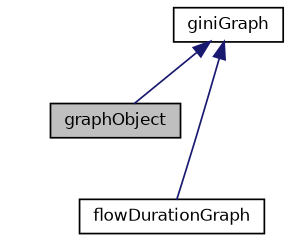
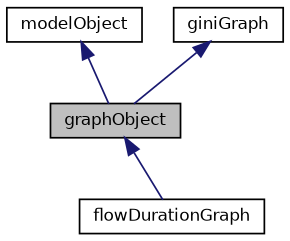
node "modelObject": added
edge "flowDurationGraph" -> "giniGraph": now "flowDurationGraph" -> "graphObject"
